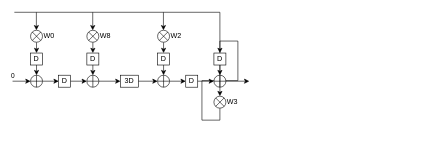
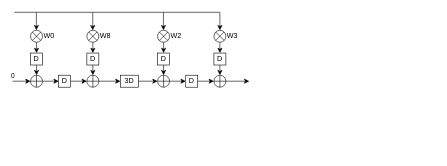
node "W3": moved (220, 102) -> (220, 36)
